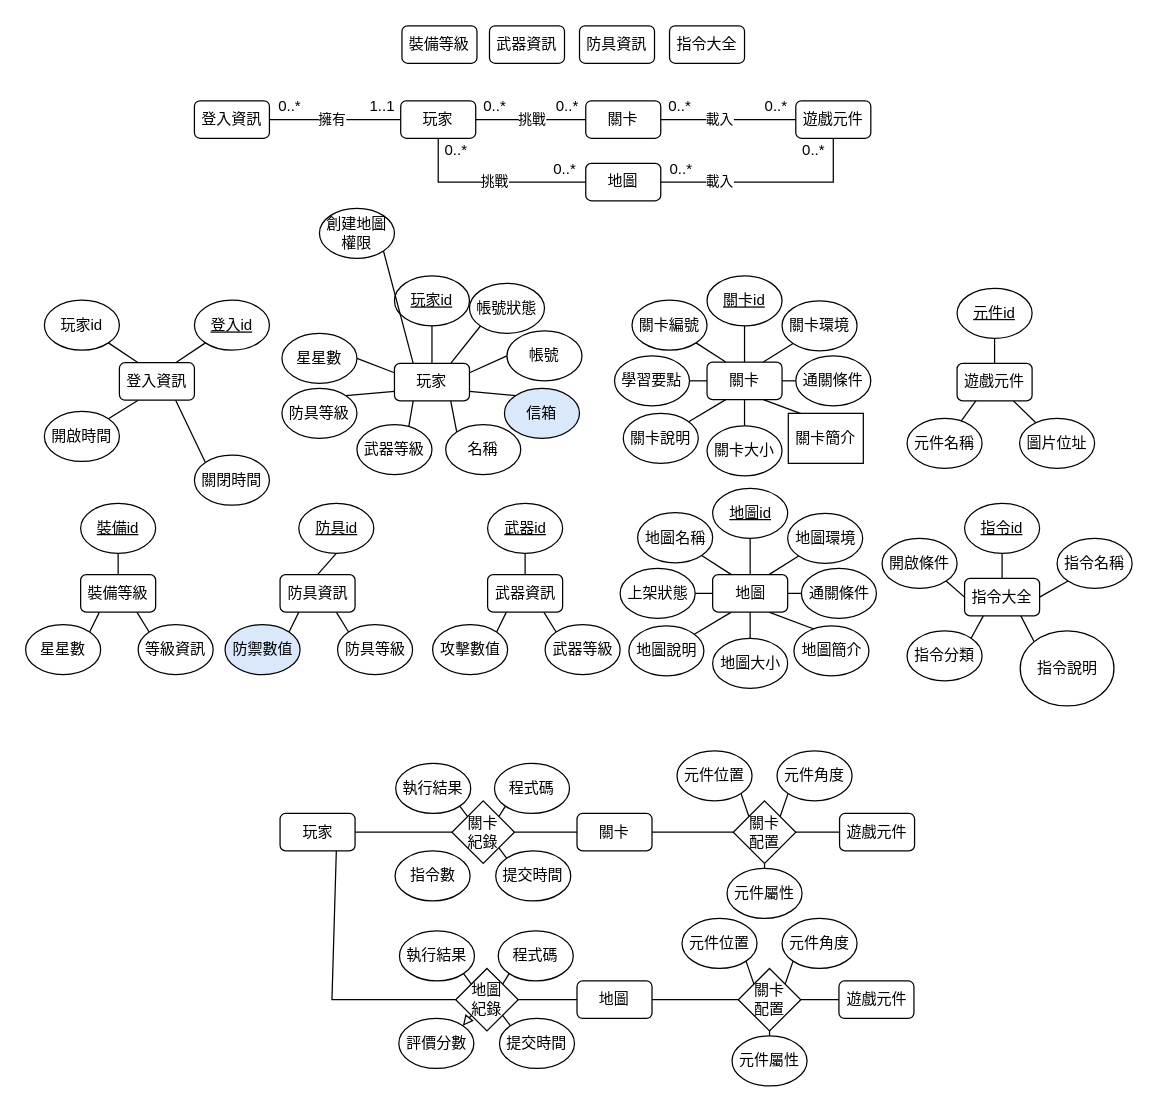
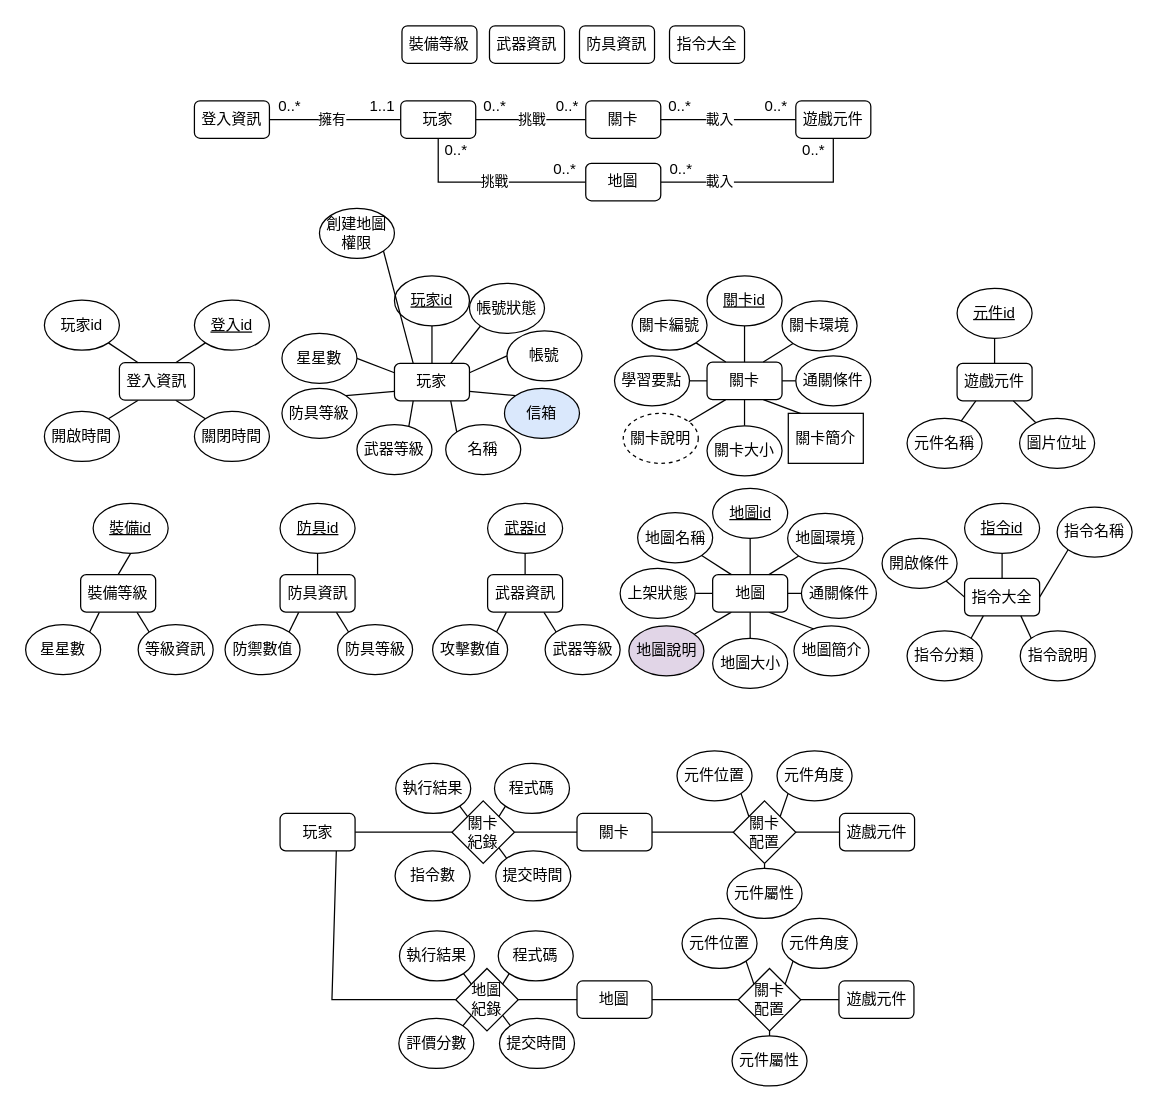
node "關卡說明": style solid -> dashed
node "關閉時間": moved (232, 480) -> (232, 436)
node "裝備id": moved (118, 528) -> (131, 528)
node "防具id": moved (336, 528) -> (318, 528)
node "指令名稱": moved (1094, 563) -> (1094, 532)
node "防禦數值": fillcolor #dae8fc -> #ffffff
node "地圖說明": fillcolor #ffffff -> #e1d5e7
node "指令說明": size 94x75 -> 75x50
edge "地圖 紀錄" -> "評價分數": arrowhead block -> none
